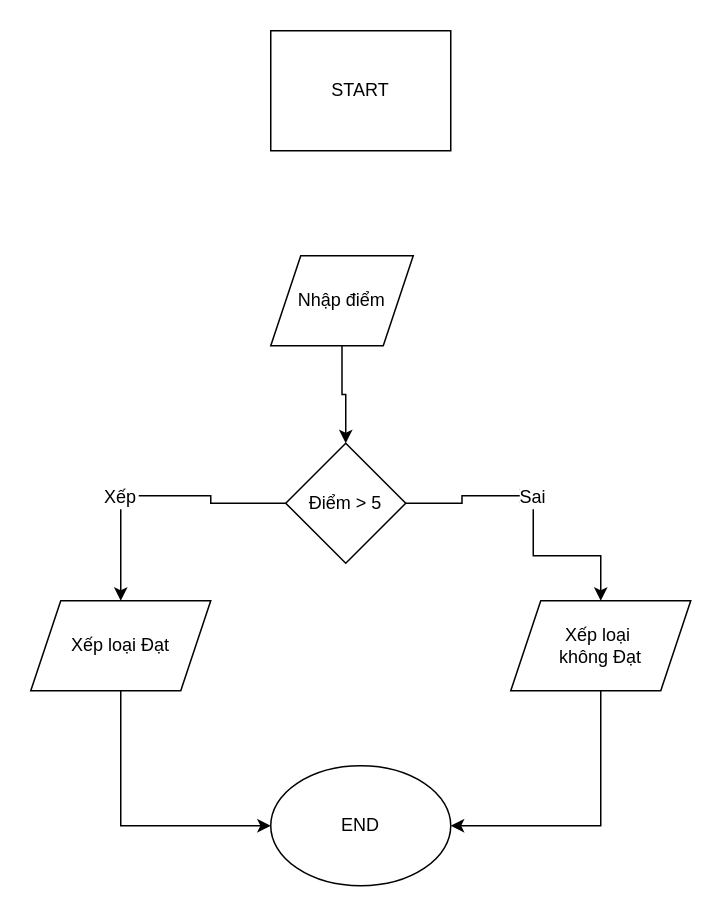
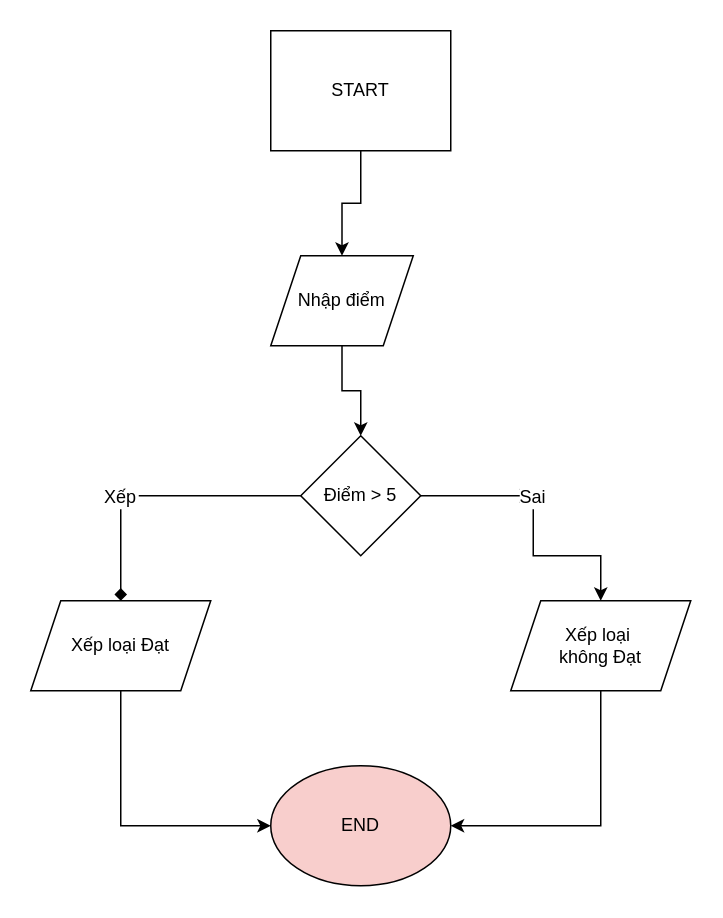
edge "START" -> "Nhập điểm": added
node "Điểm > 5": moved (346, 503) -> (361, 496)
edge "Xếp" -> "Xếp loại Đạt": arrowhead classic -> diamond
node "END": fillcolor #ffffff -> #f8cecc
